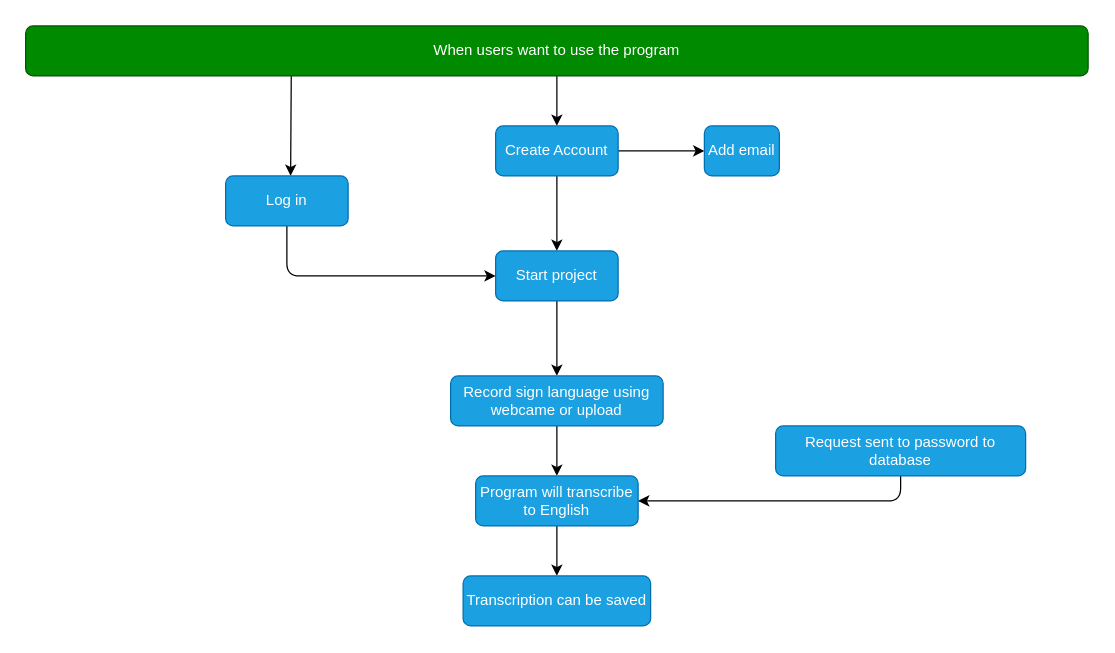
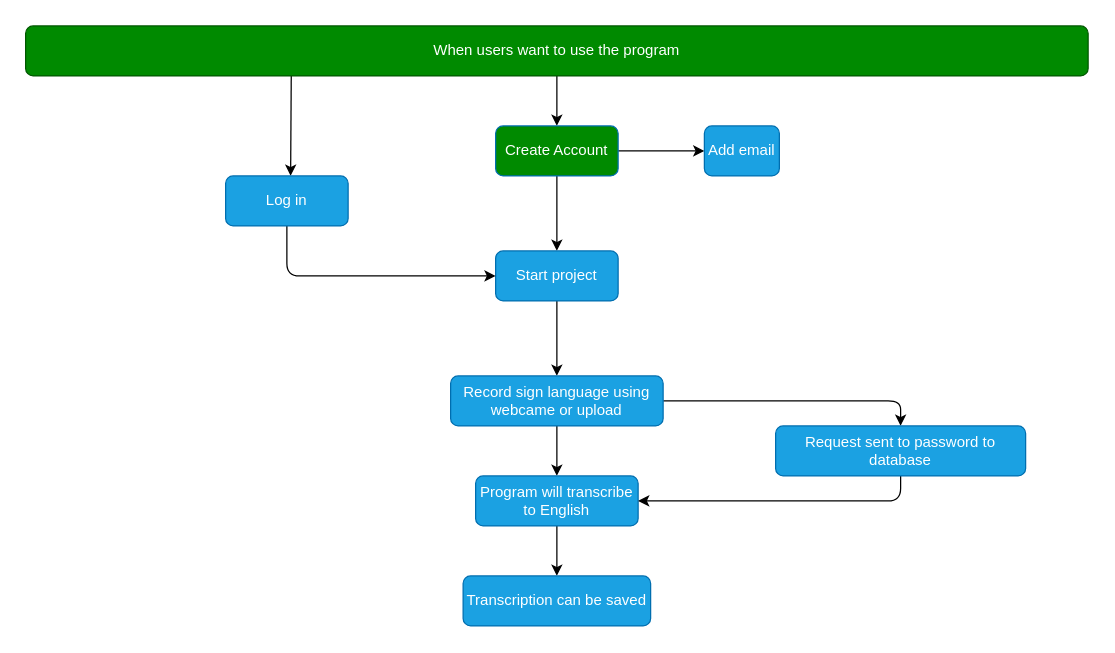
node "Create Account": fillcolor #1ba1e2 -> #008a00
edge "Record sign language using webcame or upload" -> "Request sent to password to database": added
